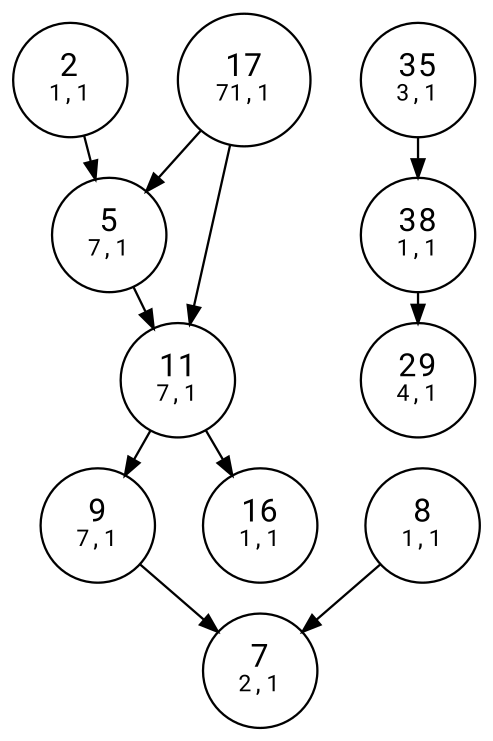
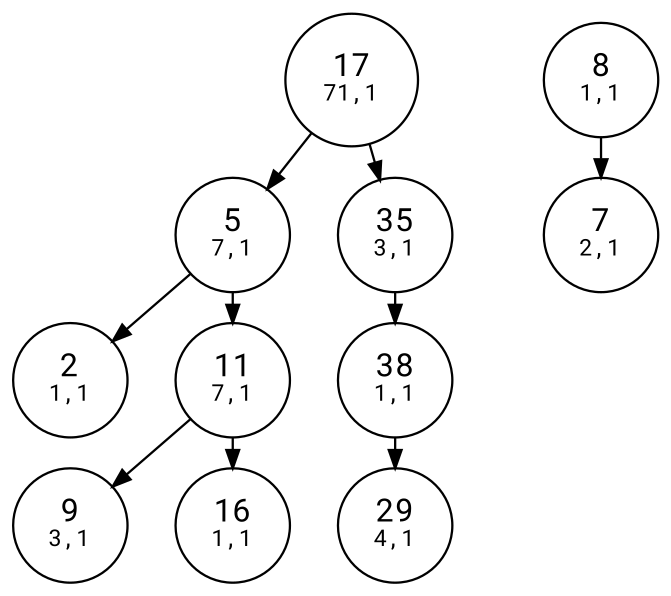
edge "2" -> "5": reversed
edge "17" -> "11": now "17" -> "35"
node "9": text "7,1" -> "3,1"
edge "9" -> "7": removed
